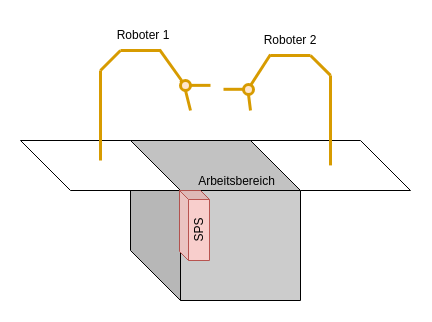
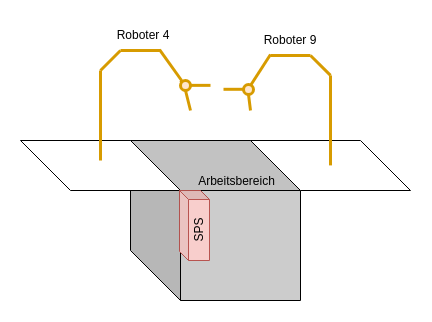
node "Roboter 1": label "Roboter 1" -> "Roboter 4"
node "Roboter 2": label "Roboter 2" -> "Roboter 9"
